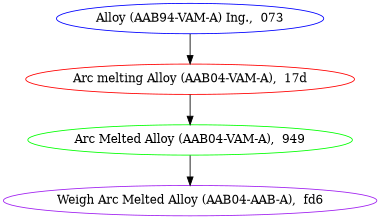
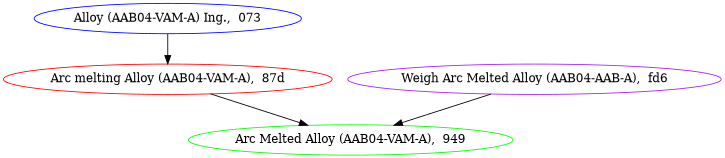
node "Alloy (AAB94-VAM-A) Ing.,  073": label "Alloy (AAB94-VAM-A) Ing.,  073" -> "Alloy (AAB04-VAM-A) Ing.,  073"
node "Arc melting Alloy (AAB04-VAM-A),  17d": label "Arc melting Alloy (AAB04-VAM-A),  17d" -> "Arc melting Alloy (AAB04-VAM-A),  87d"
edge "Arc Melted Alloy (AAB04-VAM-A),  949" -> "Weigh Arc Melted Alloy (AAB04-AAB-A),  fd6": reversed
